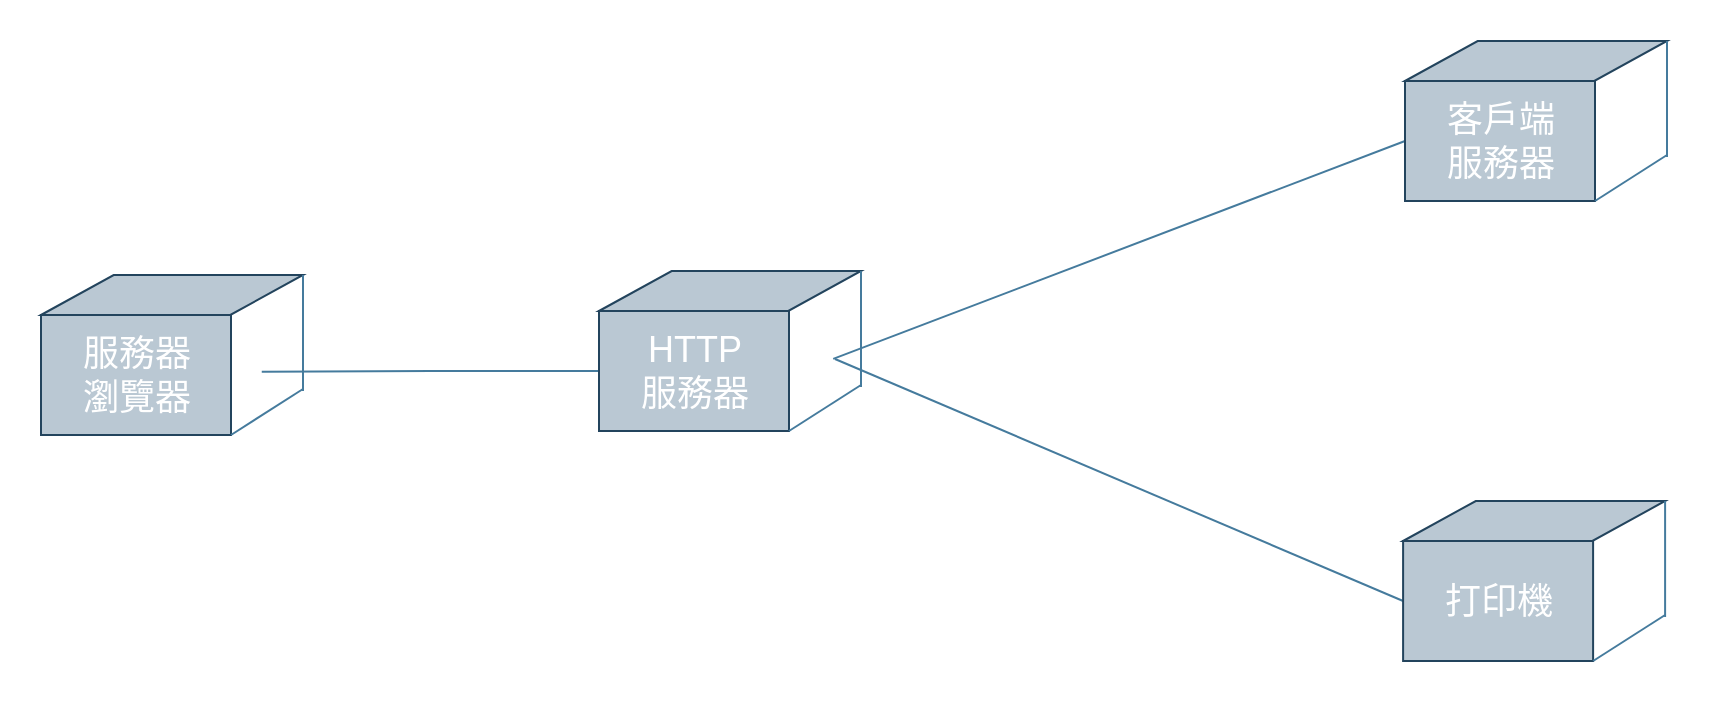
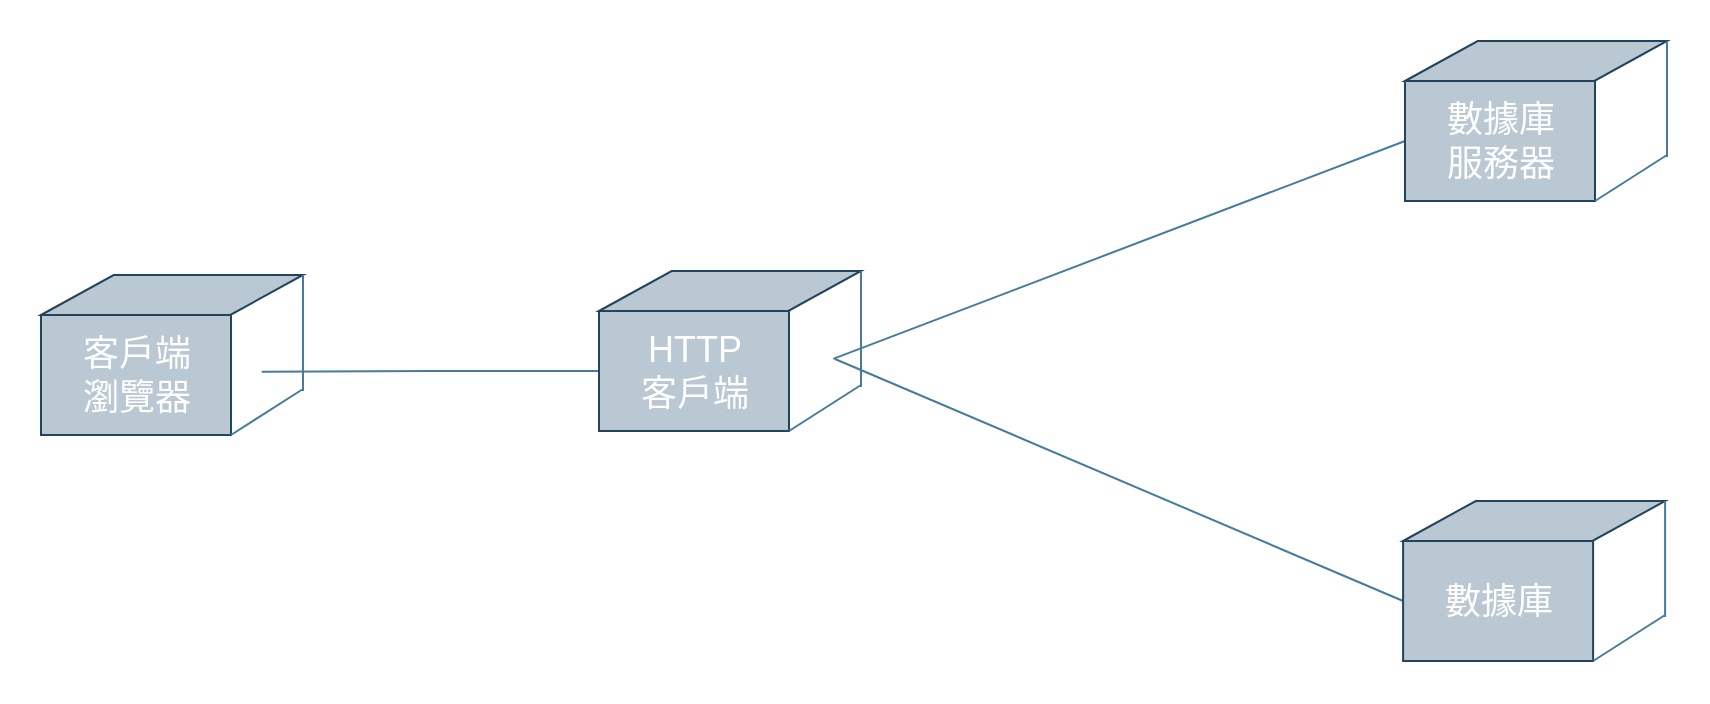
node "客戶端 服務器": label "客戶端 服務器" -> "數據庫 服務器"
node "HTTP 服務器": label "HTTP 服務器" -> "HTTP 客戶端"
node "服務器 瀏覽器": label "服務器 瀏覽器" -> "客戶端 瀏覽器"
node "打印機": label "打印機" -> "數據庫"
